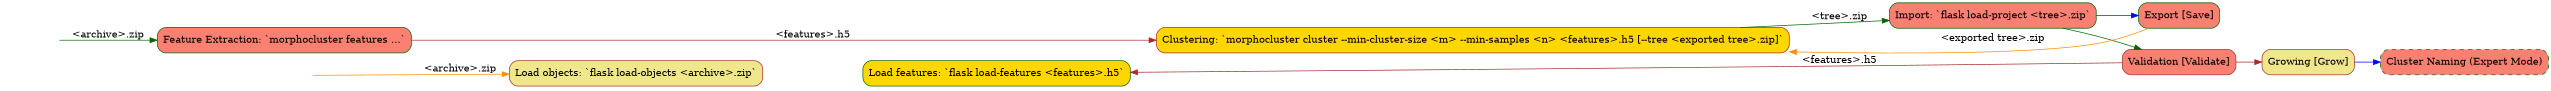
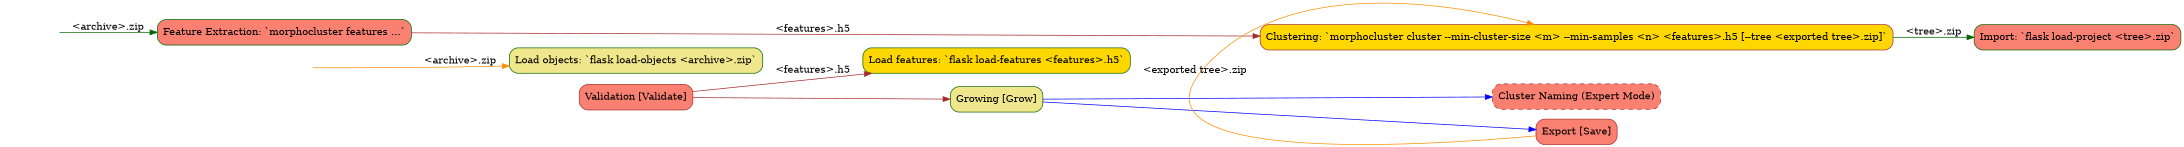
edge "Import: `flask load-project <tree>.zip`" -> "Export [Save]": now "Growing [Grow]" -> "Export [Save]"
node "Export [Save]": color darkgreen -> brown
edge "Import: `flask load-project <tree>.zip`" -> "Validation [Validate]": removed
node "Growing [Grow]": color brown -> darkgreen
node "Cluster Naming (Expert Mode)": color darkgreen -> brown
node "Load objects: `flask load-objects <archive>.zip`": color brown -> darkgreen
